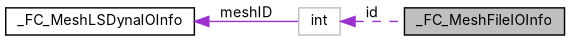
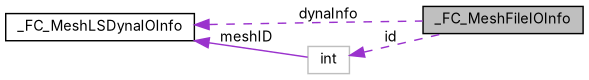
edge "_FC_MeshFileIOInfo" -> "_FC_MeshLSDynaIOInfo": added, label "dynaInfo"
